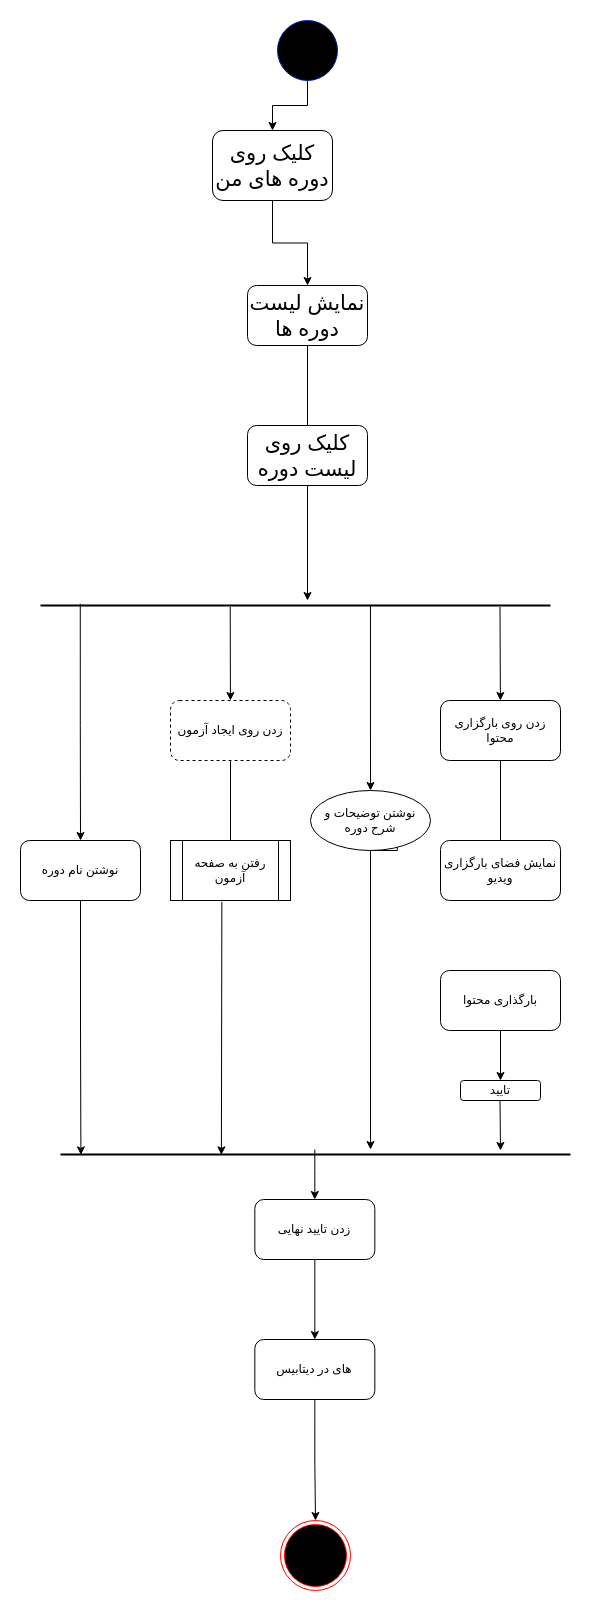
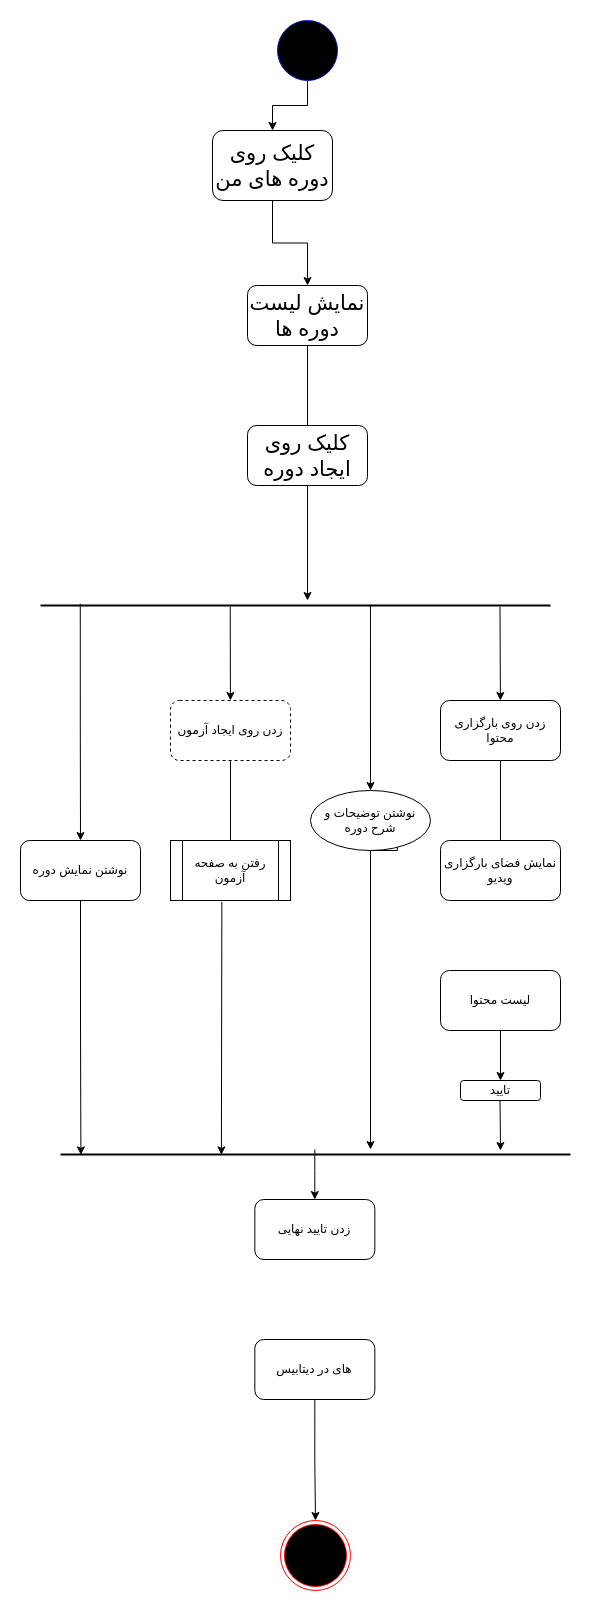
node "کلیک روی لیست دوره": label "کلیک روی لیست دوره" -> "کلیک روی ایجاد دوره"
node "نوشتن نام دوره": label "نوشتن نام دوره" -> "نوشتن نمایش دوره"
node "بارگذاری محتوا": label "بارگذاری محتوا" -> "لیست محتوا"
edge "زدن تایید نهایی" -> "های در دیتابیس": removed
